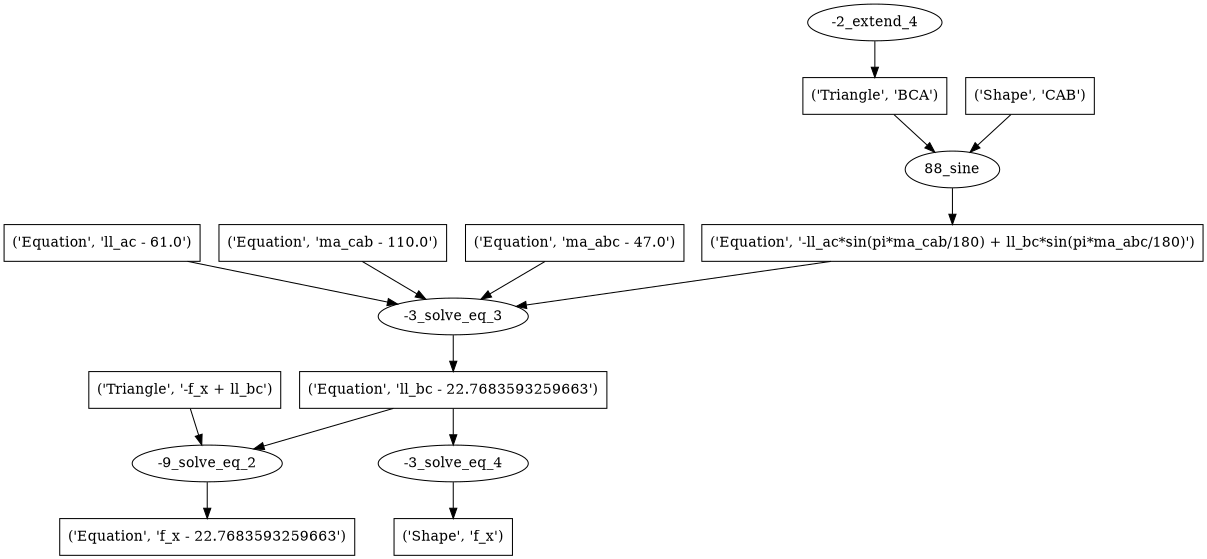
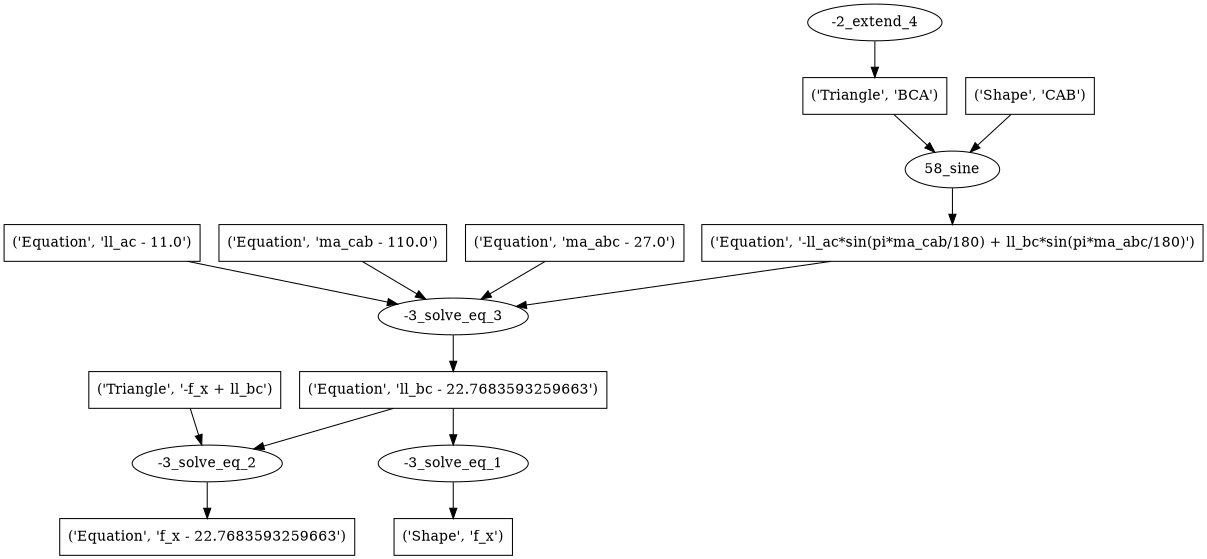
node "88_sine": label "88_sine" -> "58_sine"
node "('Equation', 'll_ac - 61.0')": label "('Equation', 'll_ac - 61.0')" -> "('Equation', 'll_ac - 11.0')"
node "('Equation', 'ma_abc - 47.0')": label "('Equation', 'ma_abc - 47.0')" -> "('Equation', 'ma_abc - 27.0')"
node "-9_solve_eq_2": label "-9_solve_eq_2" -> "-3_solve_eq_2"
node "-3_solve_eq_4": label "-3_solve_eq_4" -> "-3_solve_eq_1"
